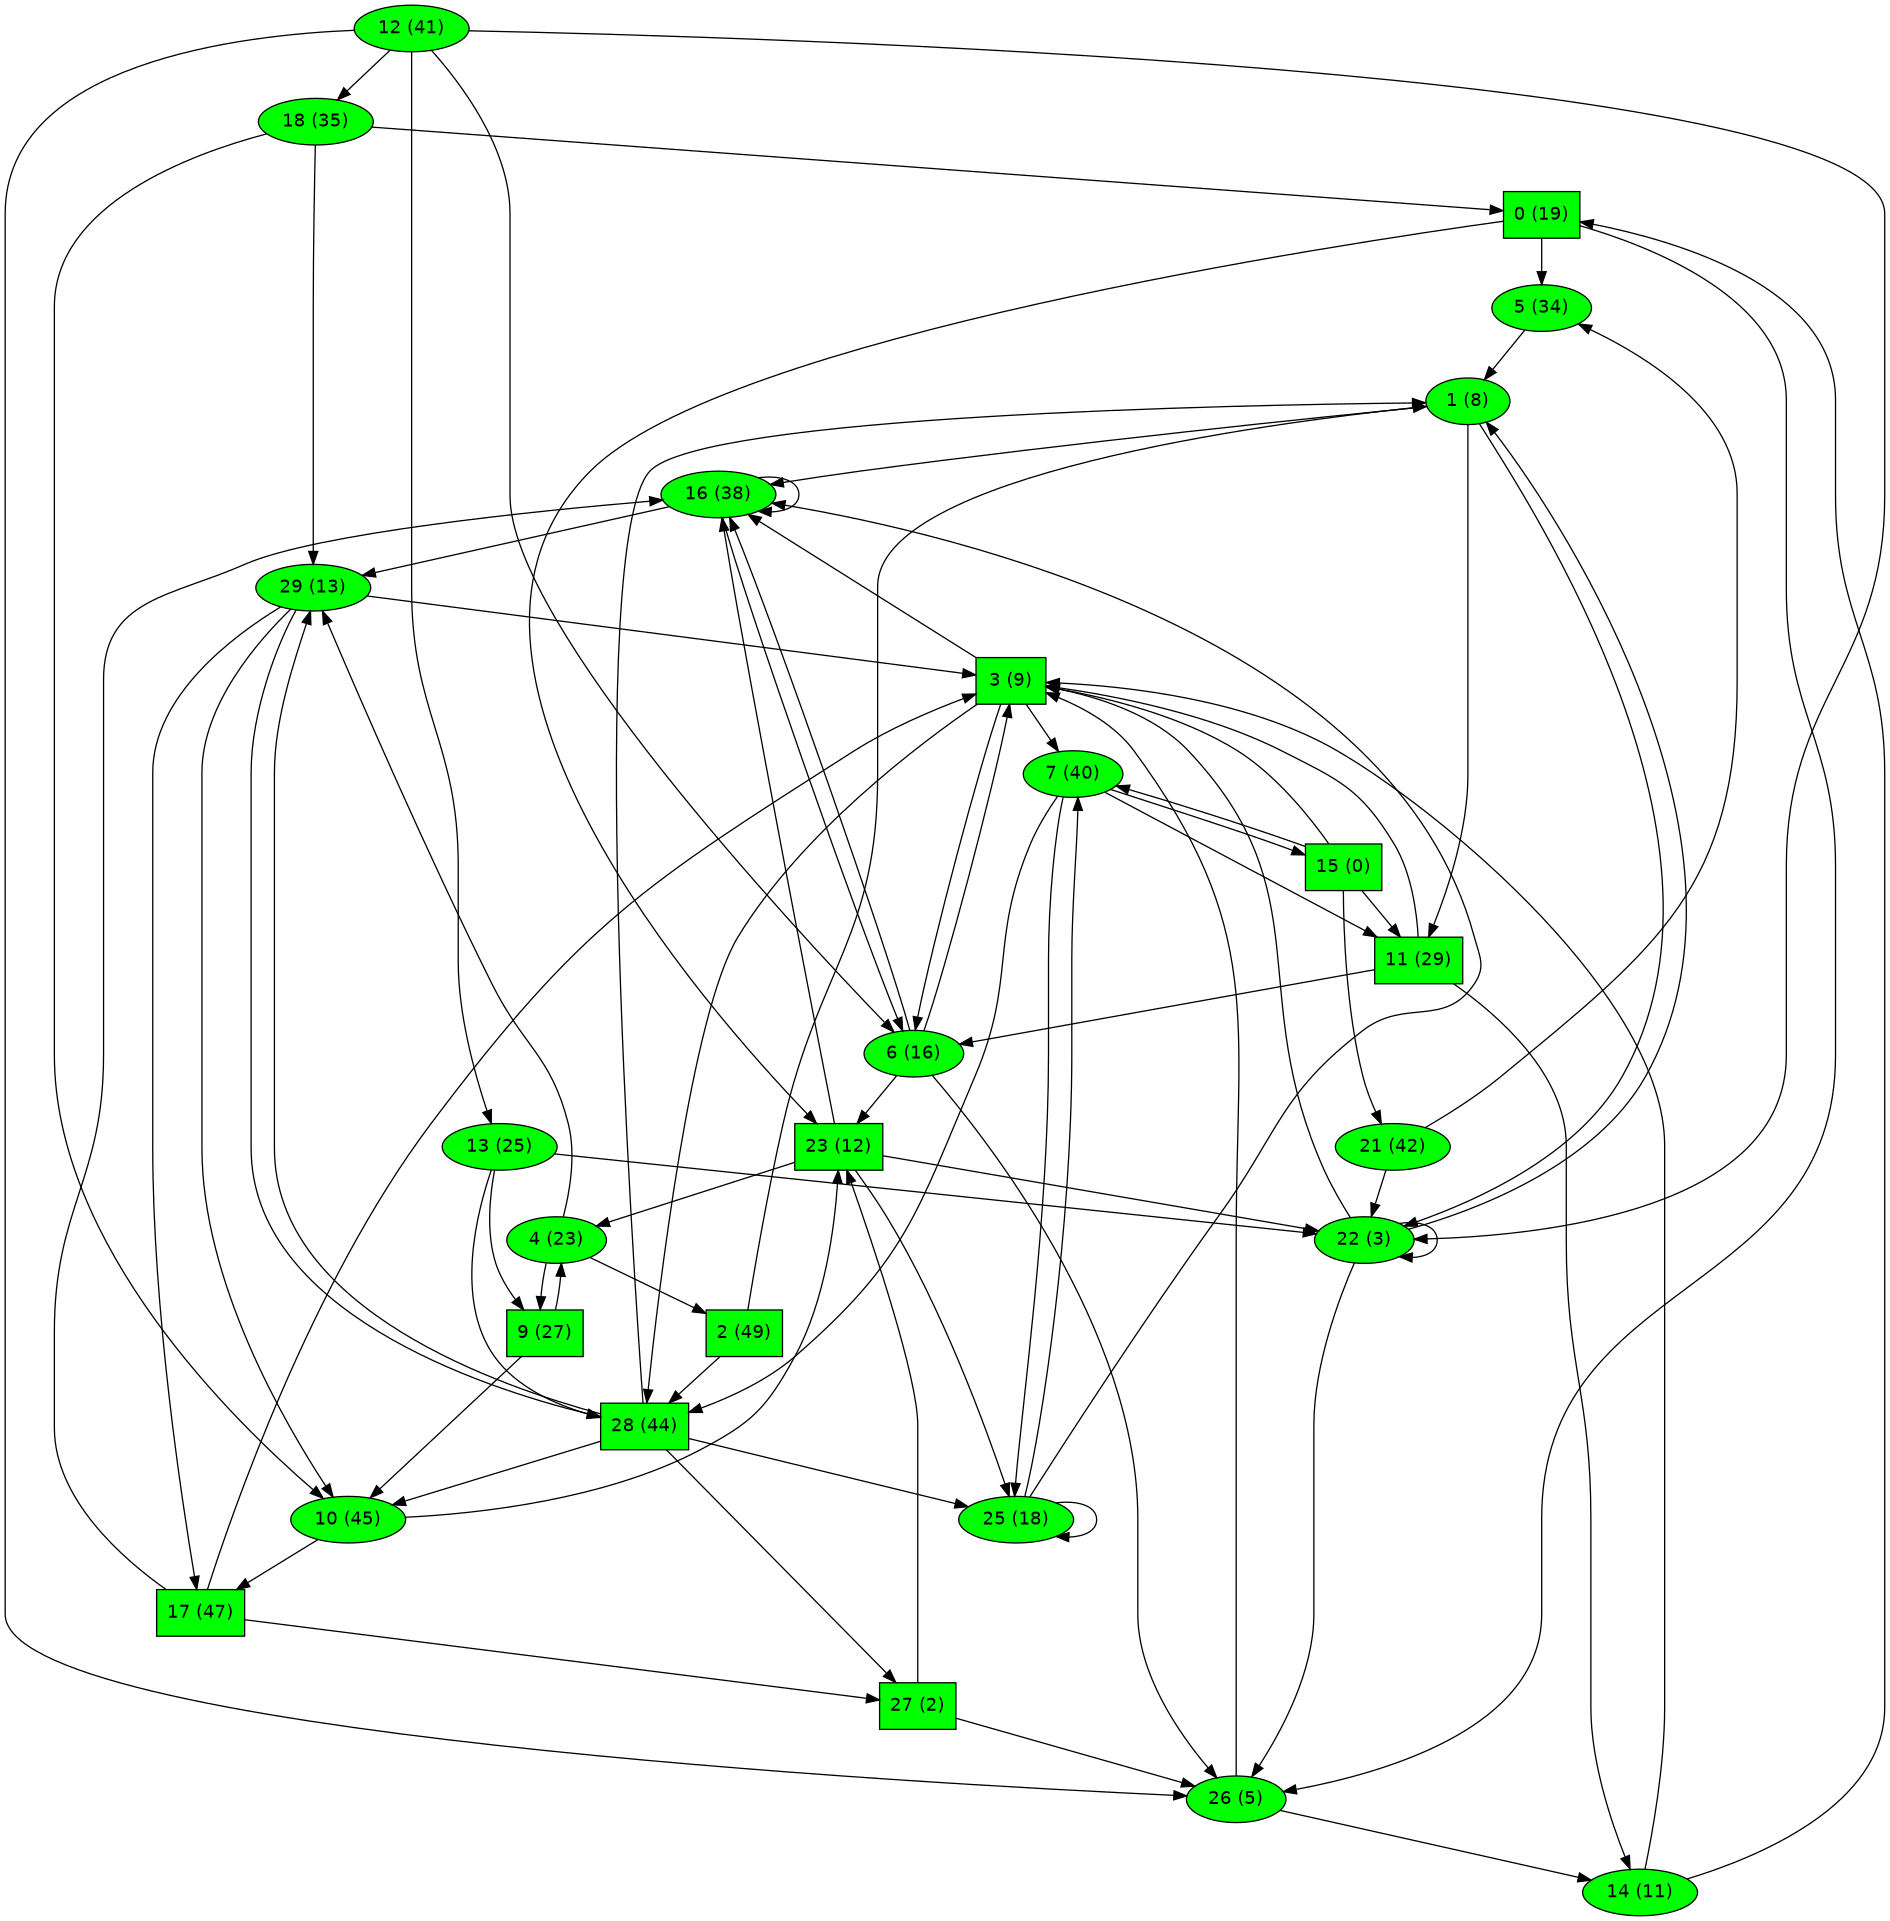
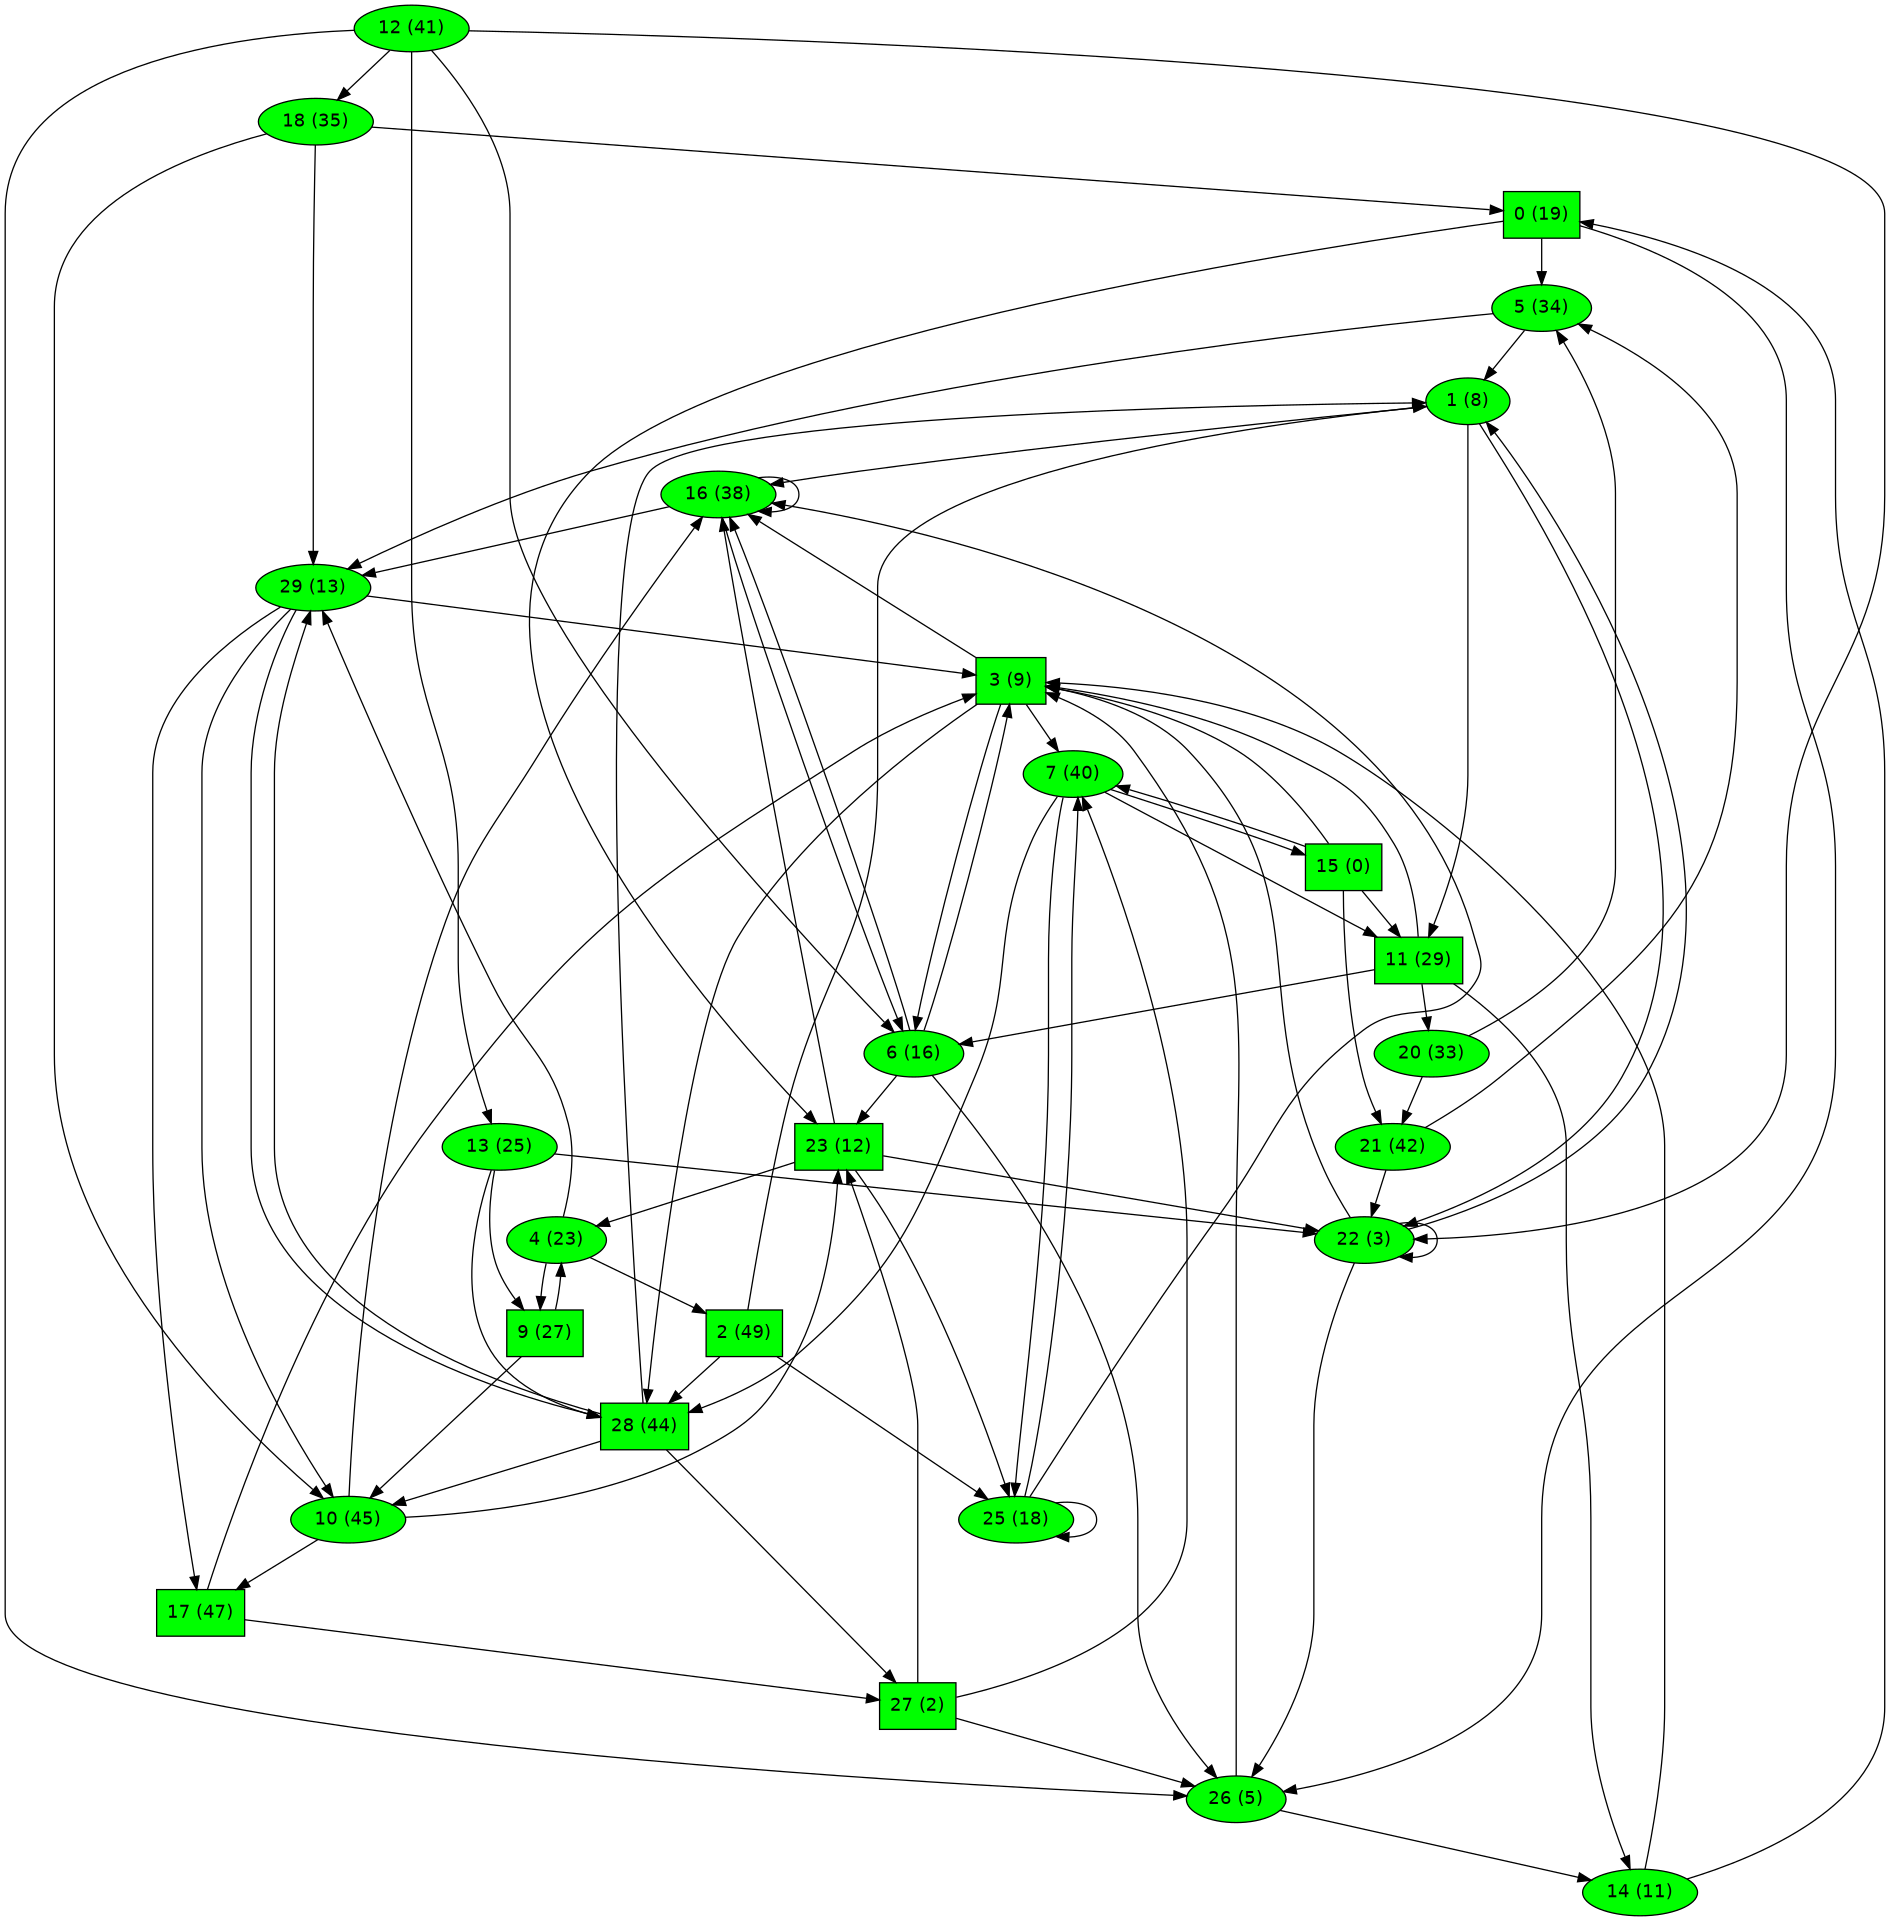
edge "5 (34)" -> "29 (13)": added
edge "17 (47)" -> "16 (38)": now "10 (45)" -> "16 (38)"
node "20 (33)": added
edge "27 (2)" -> "7 (40)": added
edge "28 (44)" -> "25 (18)": now "2 (49)" -> "25 (18)"
